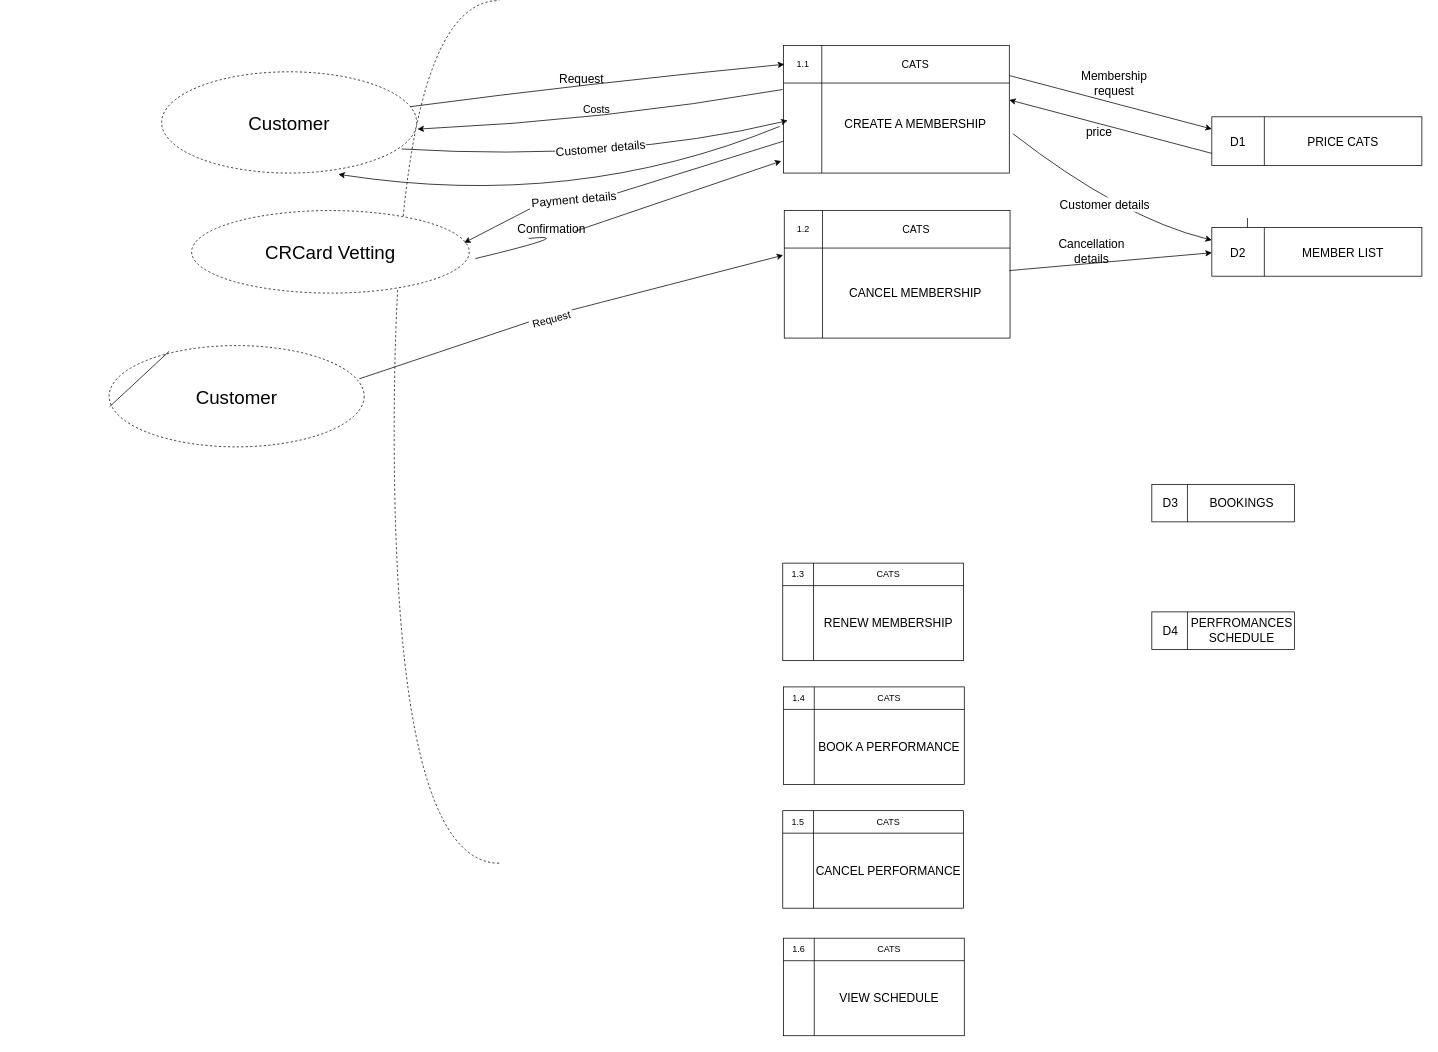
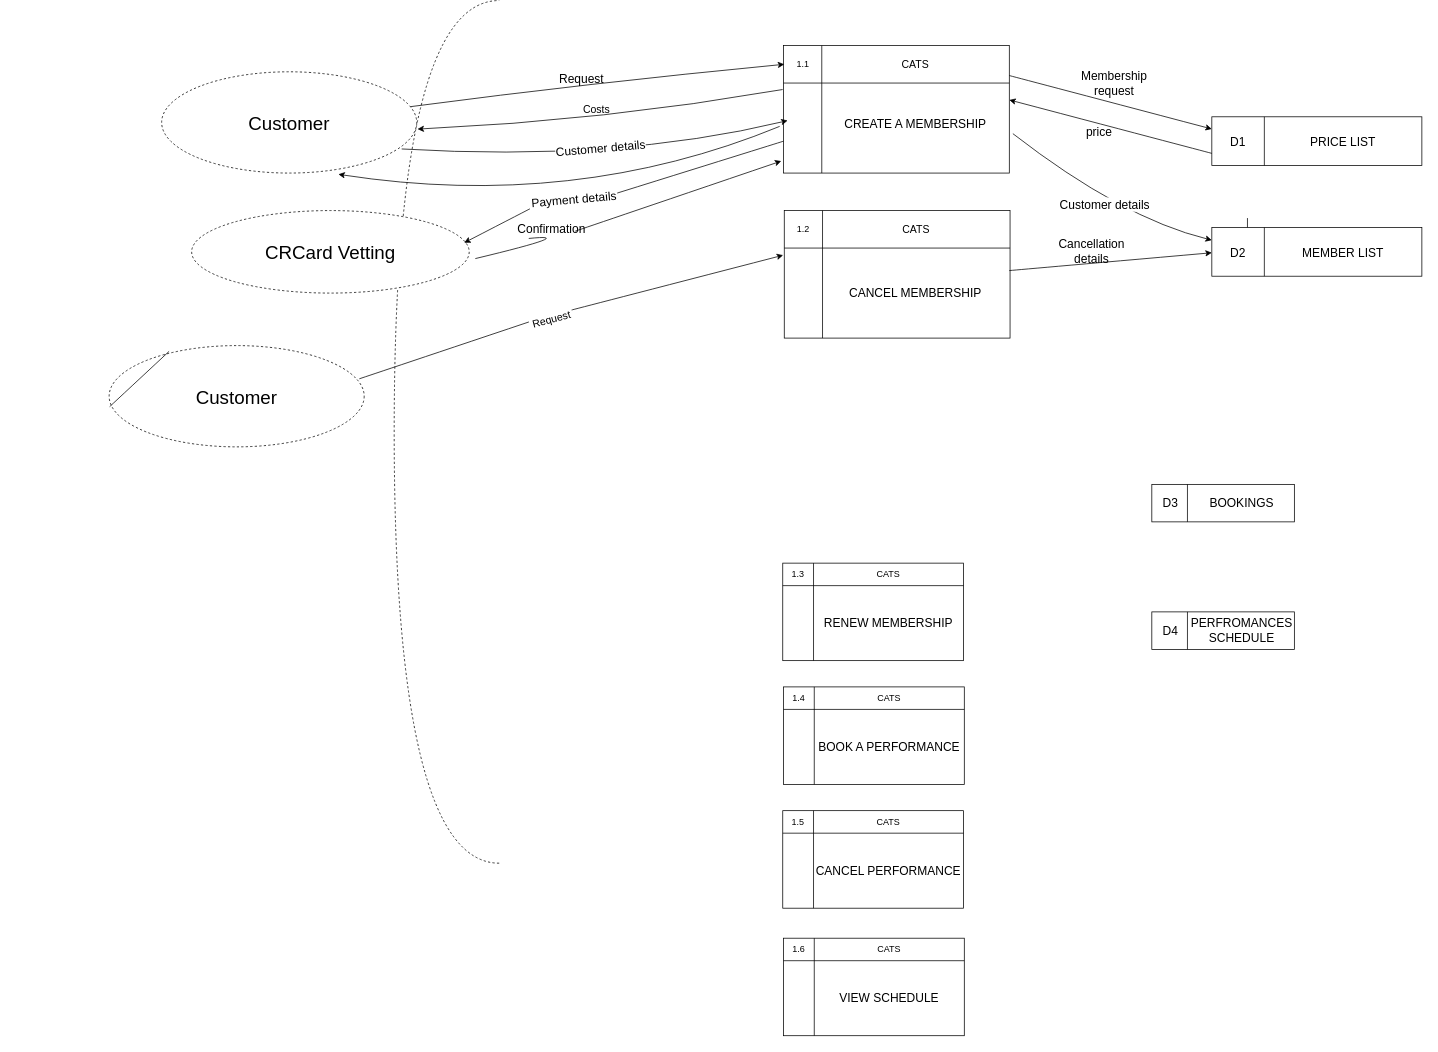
node "PRICE CATS": label "PRICE CATS" -> "PRICE LIST"
